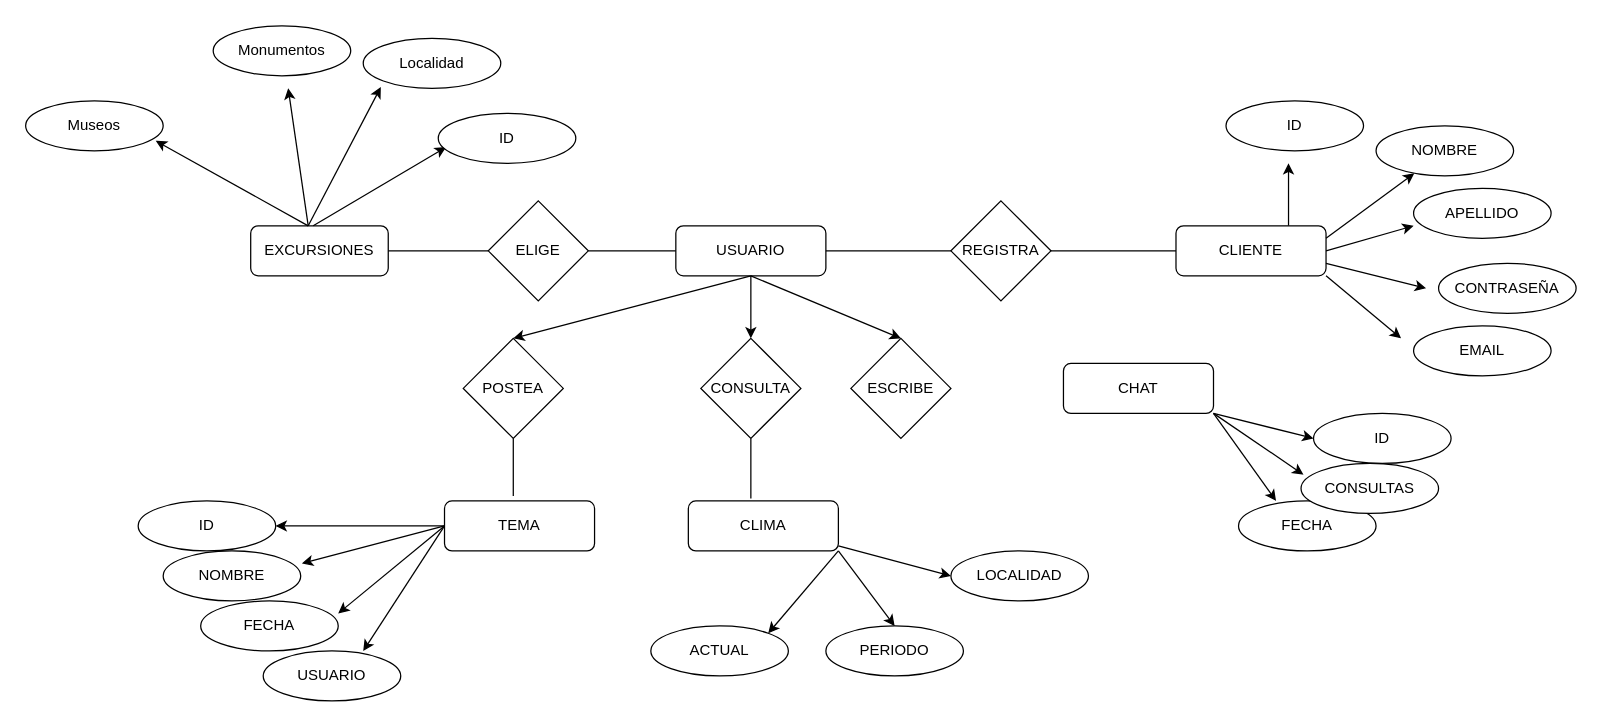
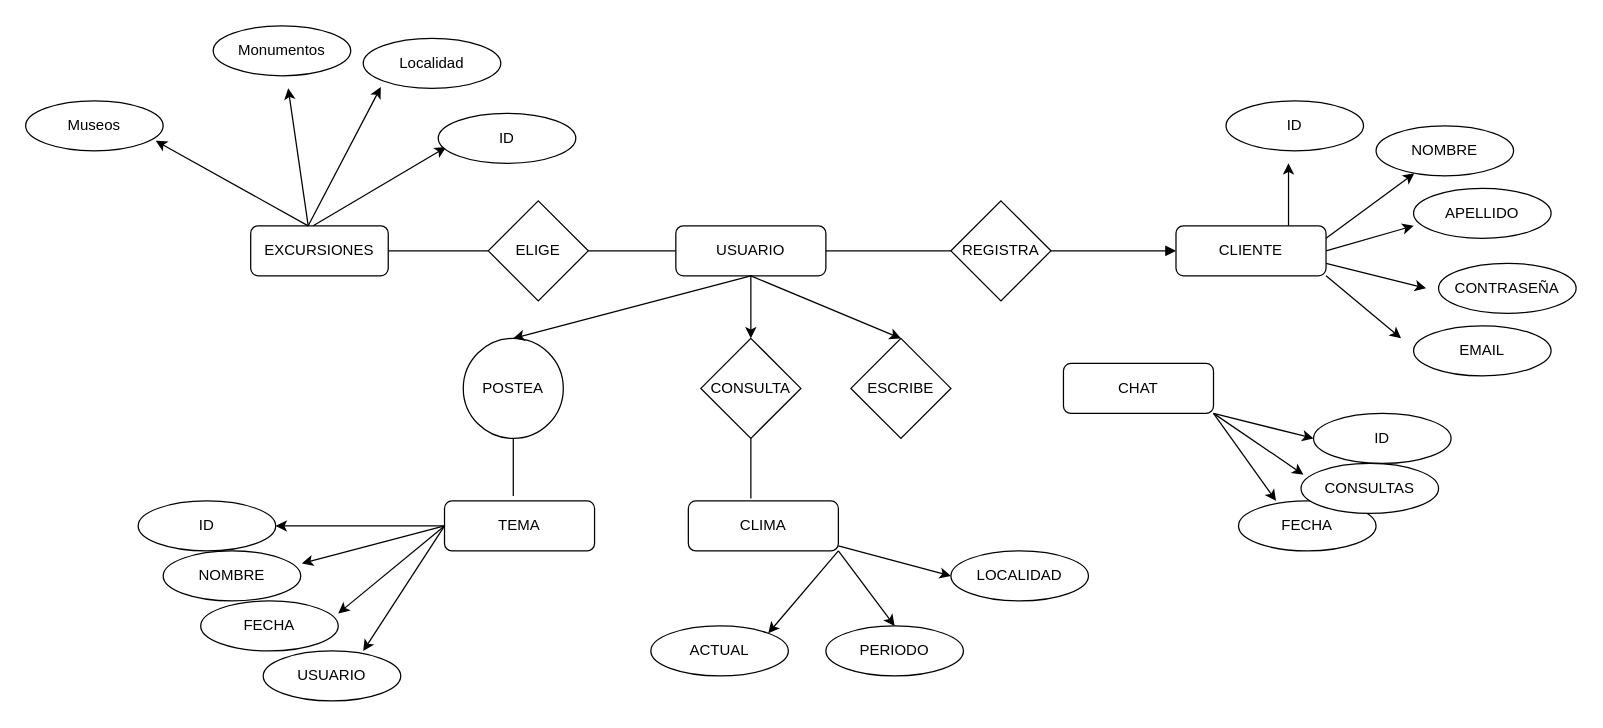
edge "REGISTRA" -- "CLIENTE": arrowhead none -> block
node "POSTEA": shape diamond -> ellipse
